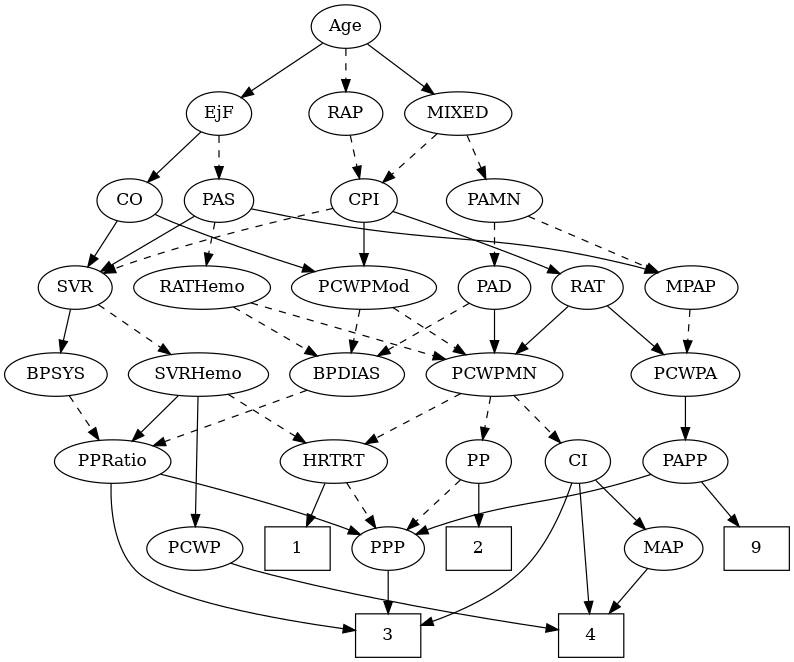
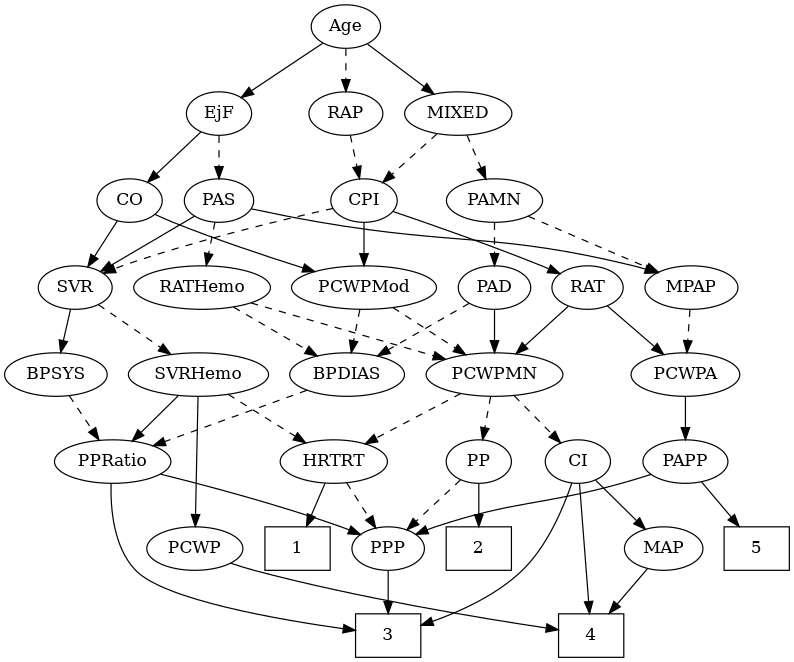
node "9": label "9" -> "5"
